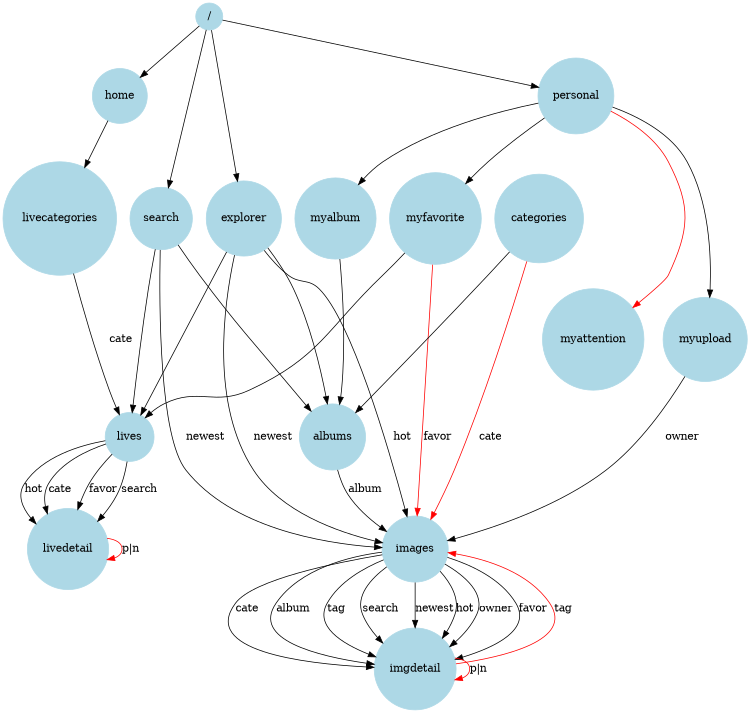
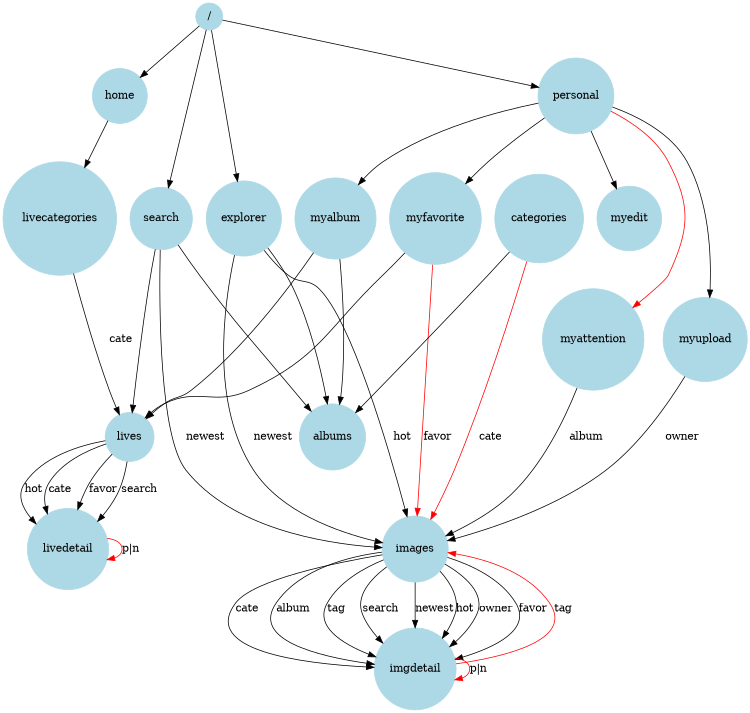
node "myedit": added
edge "explorer" -> "lives": now "myalbum" -> "lives"
edge "albums" -> "images": now "myattention" -> "images"
